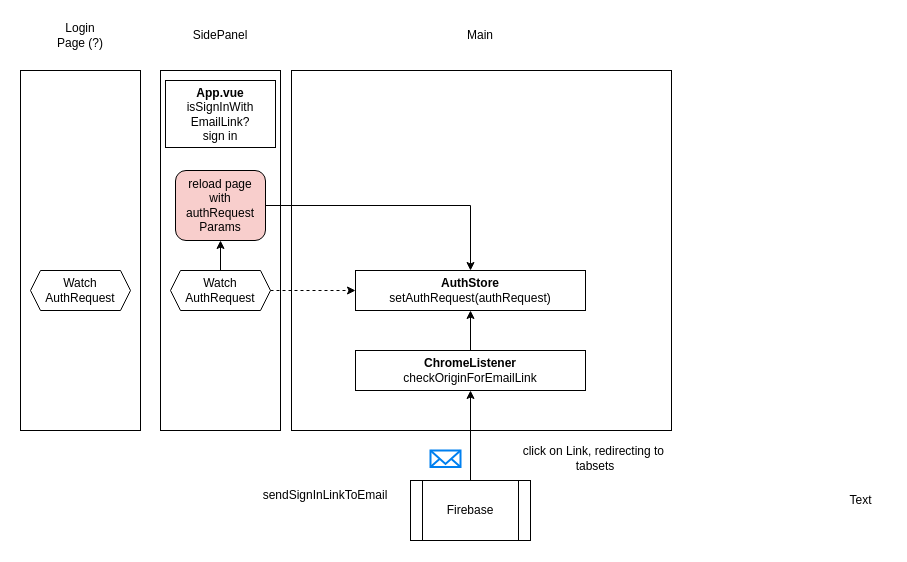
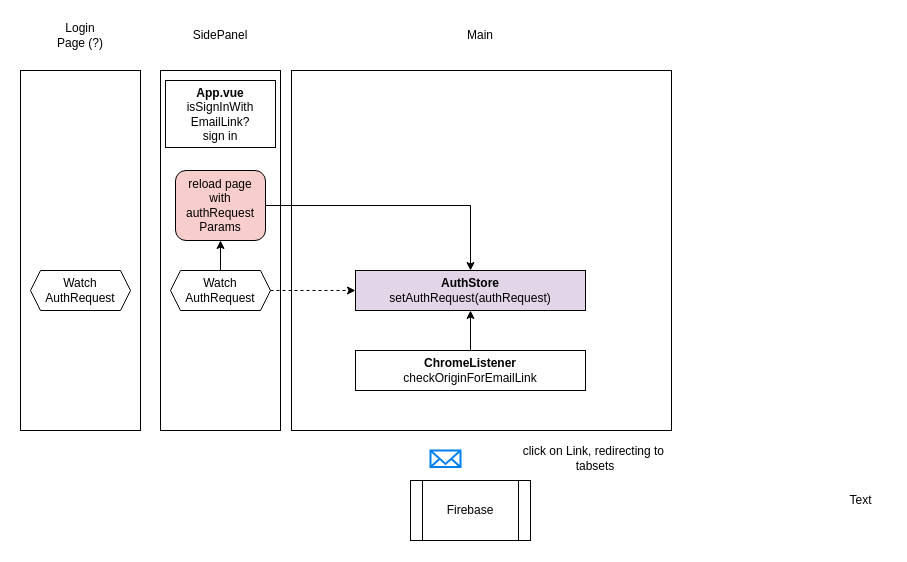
node "AuthStore setAuthRequest(authRequest)": fillcolor #ffffff -> #e1d5e7
edge "Firebase" -> "ChromeListener checkOriginForEmailLink": removed
node "sendSignInLinkToEmail": removed
